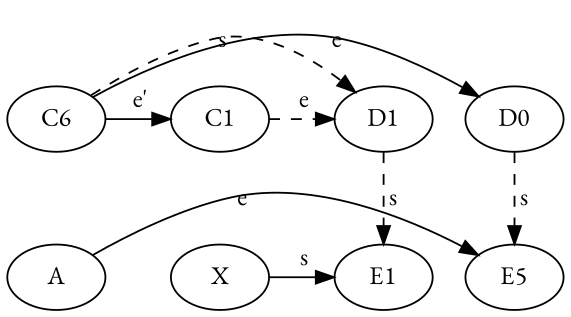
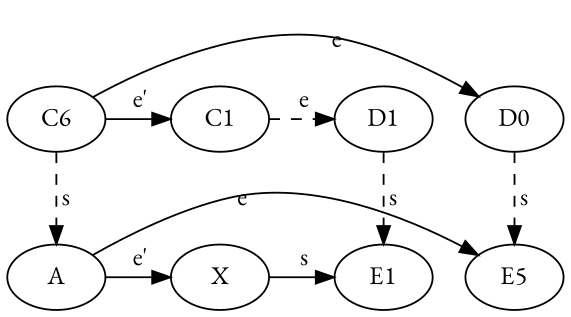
edge "C6" -> "D1": now "C6" -> "A"
edge "A" -> "X": added, label "e'"
